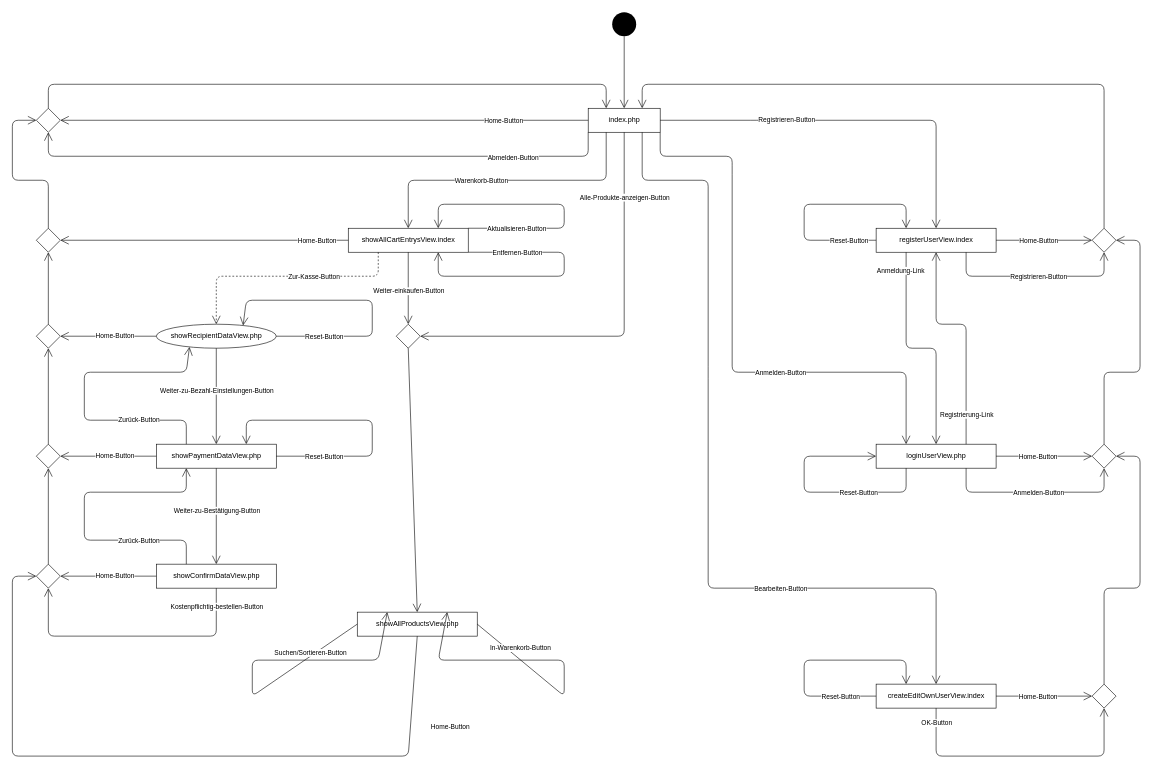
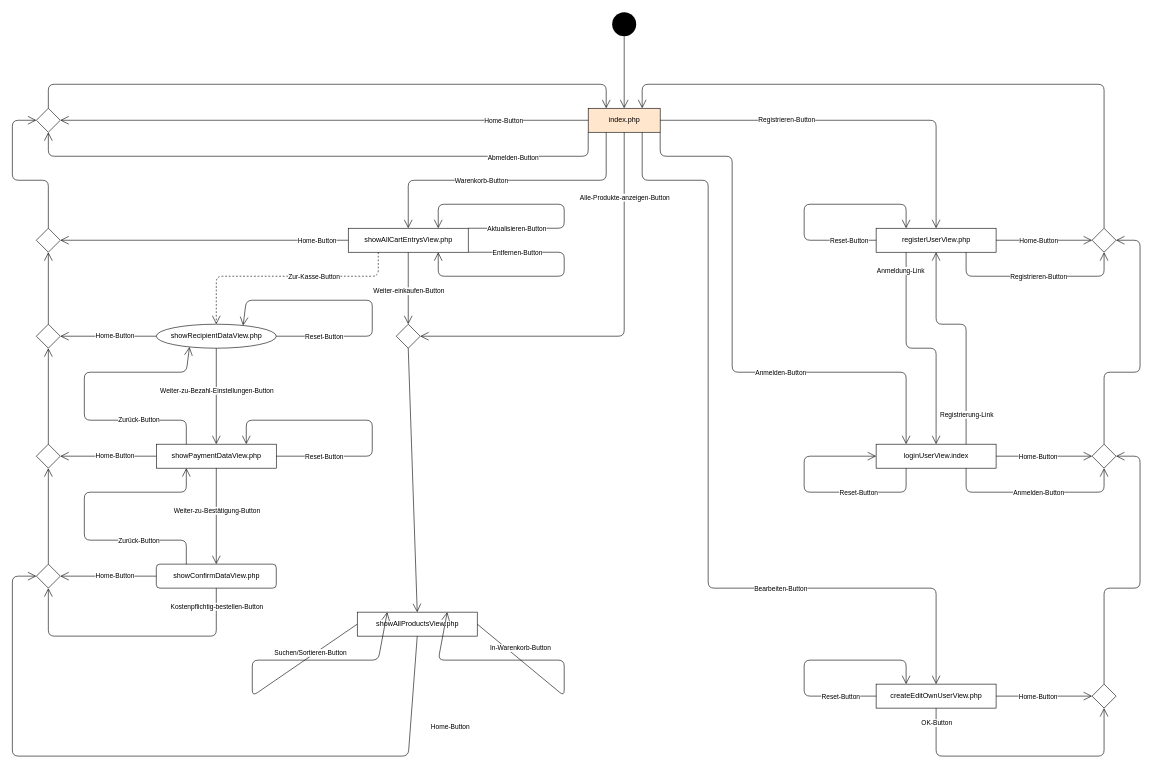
node "index.php": fillcolor #ffffff -> #ffe6cc
node "showAllCartEntrysView.index": label "showAllCartEntrysView.index" -> "showAllCartEntrysView.php"
node "registerUserView.index": label "registerUserView.index" -> "registerUserView.php"
node "loginUserView.php": label "loginUserView.php" -> "loginUserView.index"
node "showConfirmDataView.php": shape rectangle -> rounded rectangle
node "createEditOwnUserView.index": label "createEditOwnUserView.index" -> "createEditOwnUserView.php"
